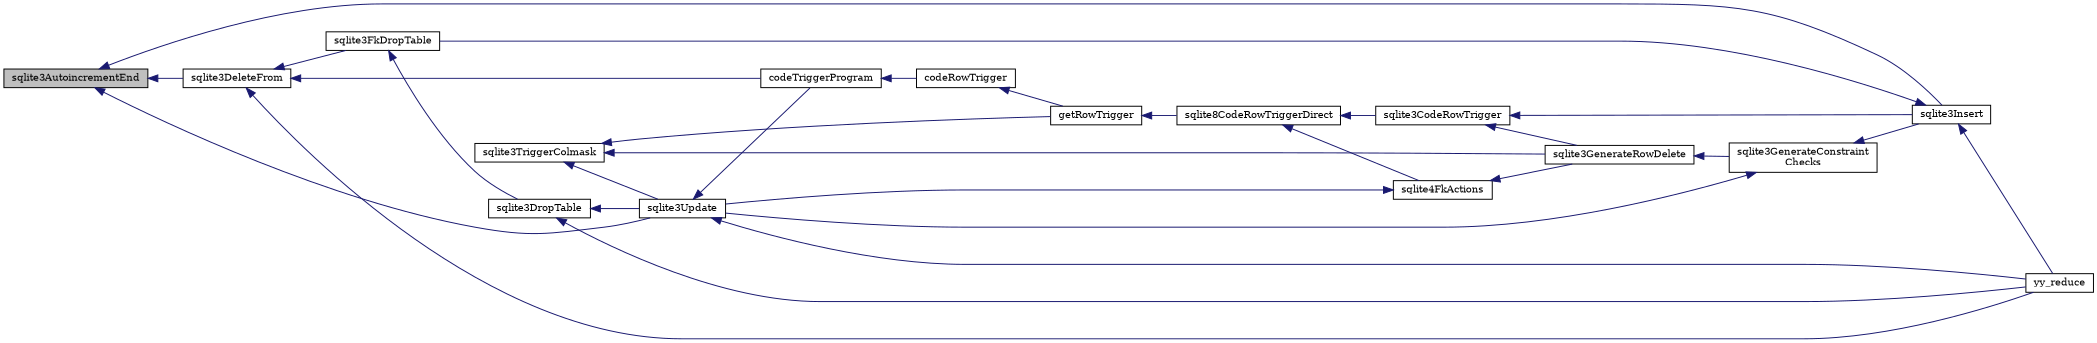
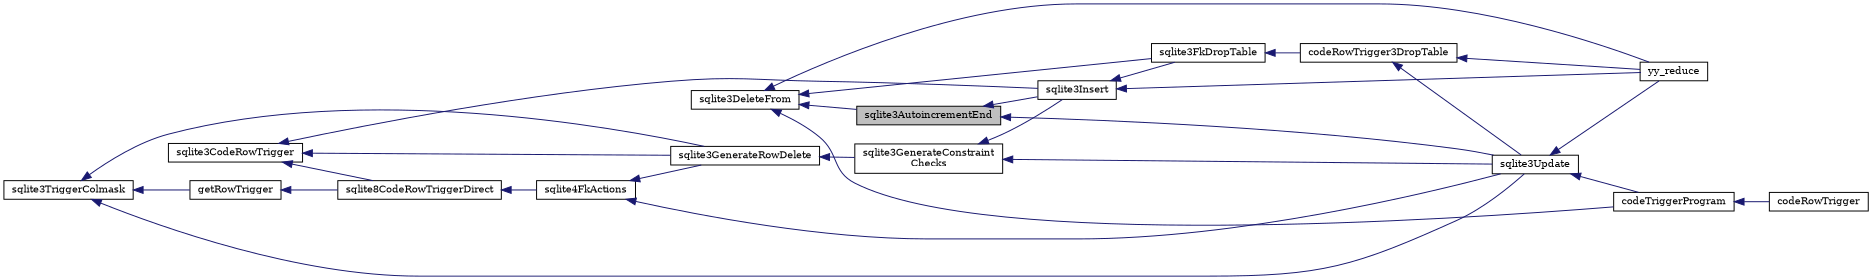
edge "sqlite3DeleteFrom" -> "sqlite3AutoincrementEnd": reversed
edge "getRowTrigger" -> "codeRowTrigger": removed
edge "sqlite3CodeRowTrigger" -> "sqlite8CodeRowTriggerDirect": reversed
node "sqlite3DropTable": label "sqlite3DropTable" -> "codeRowTrigger3DropTable"
